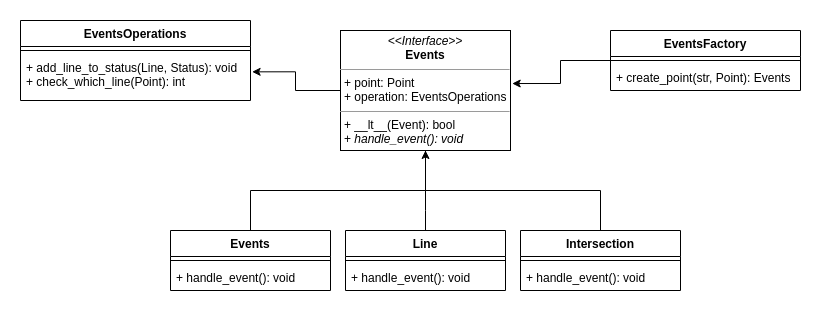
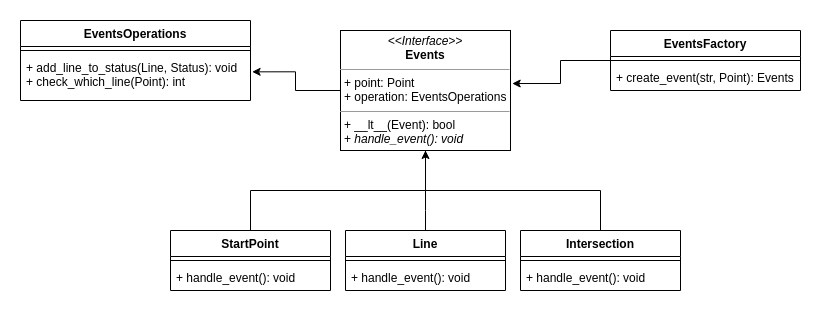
node "+ create_point(str, Point): Events": label "+ create_point(str, Point): Events" -> "+ create_event(str, Point): Events"
node "Events": label "Events" -> "StartPoint"
